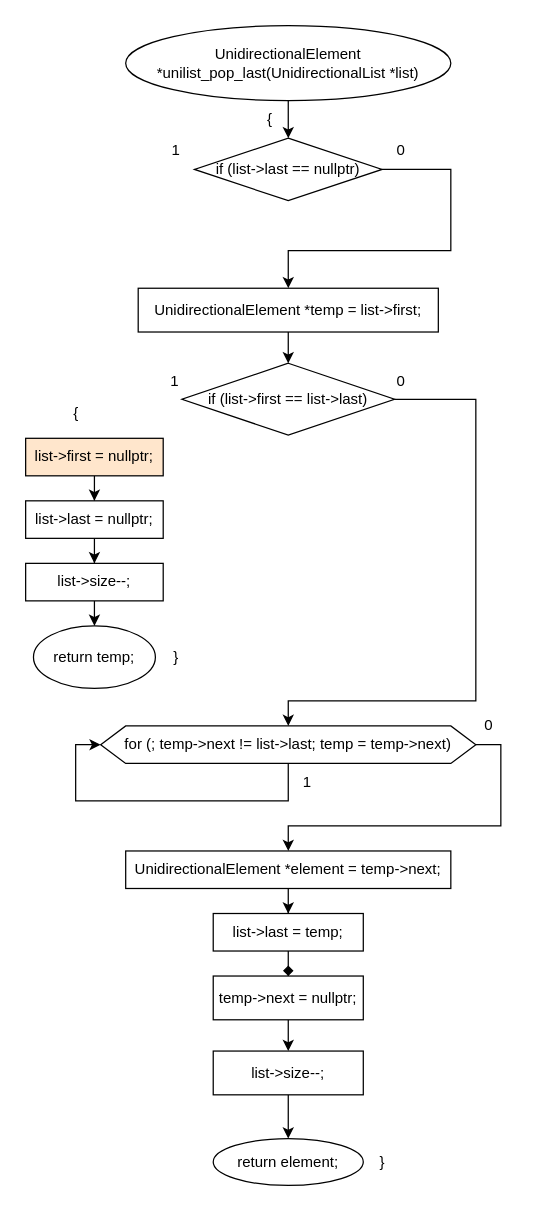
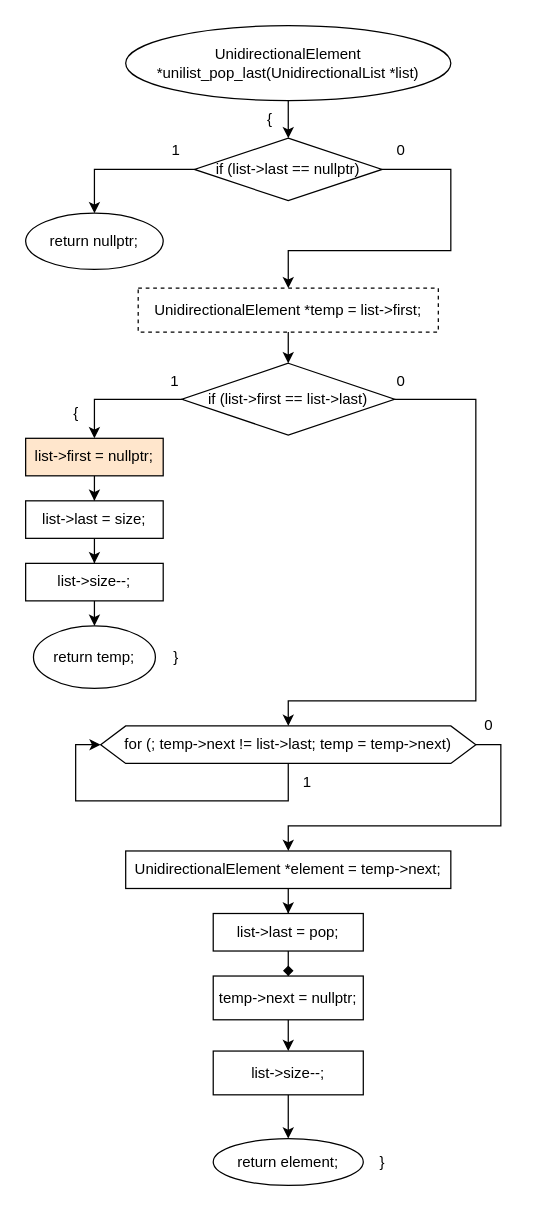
edge "if (list->last == nullptr)" -> "return nullptr;": added
node "return nullptr;": added
node "UnidirectionalElement *temp = list->first;": style solid -> dashed
edge "if (list->first == list->last)" -> "list->first = nullptr;": added
node "list->last = nullptr;": label "list->last = nullptr;" -> "list->last = size;"
node "list->last = temp;": label "list->last = temp;" -> "list->last = pop;"
